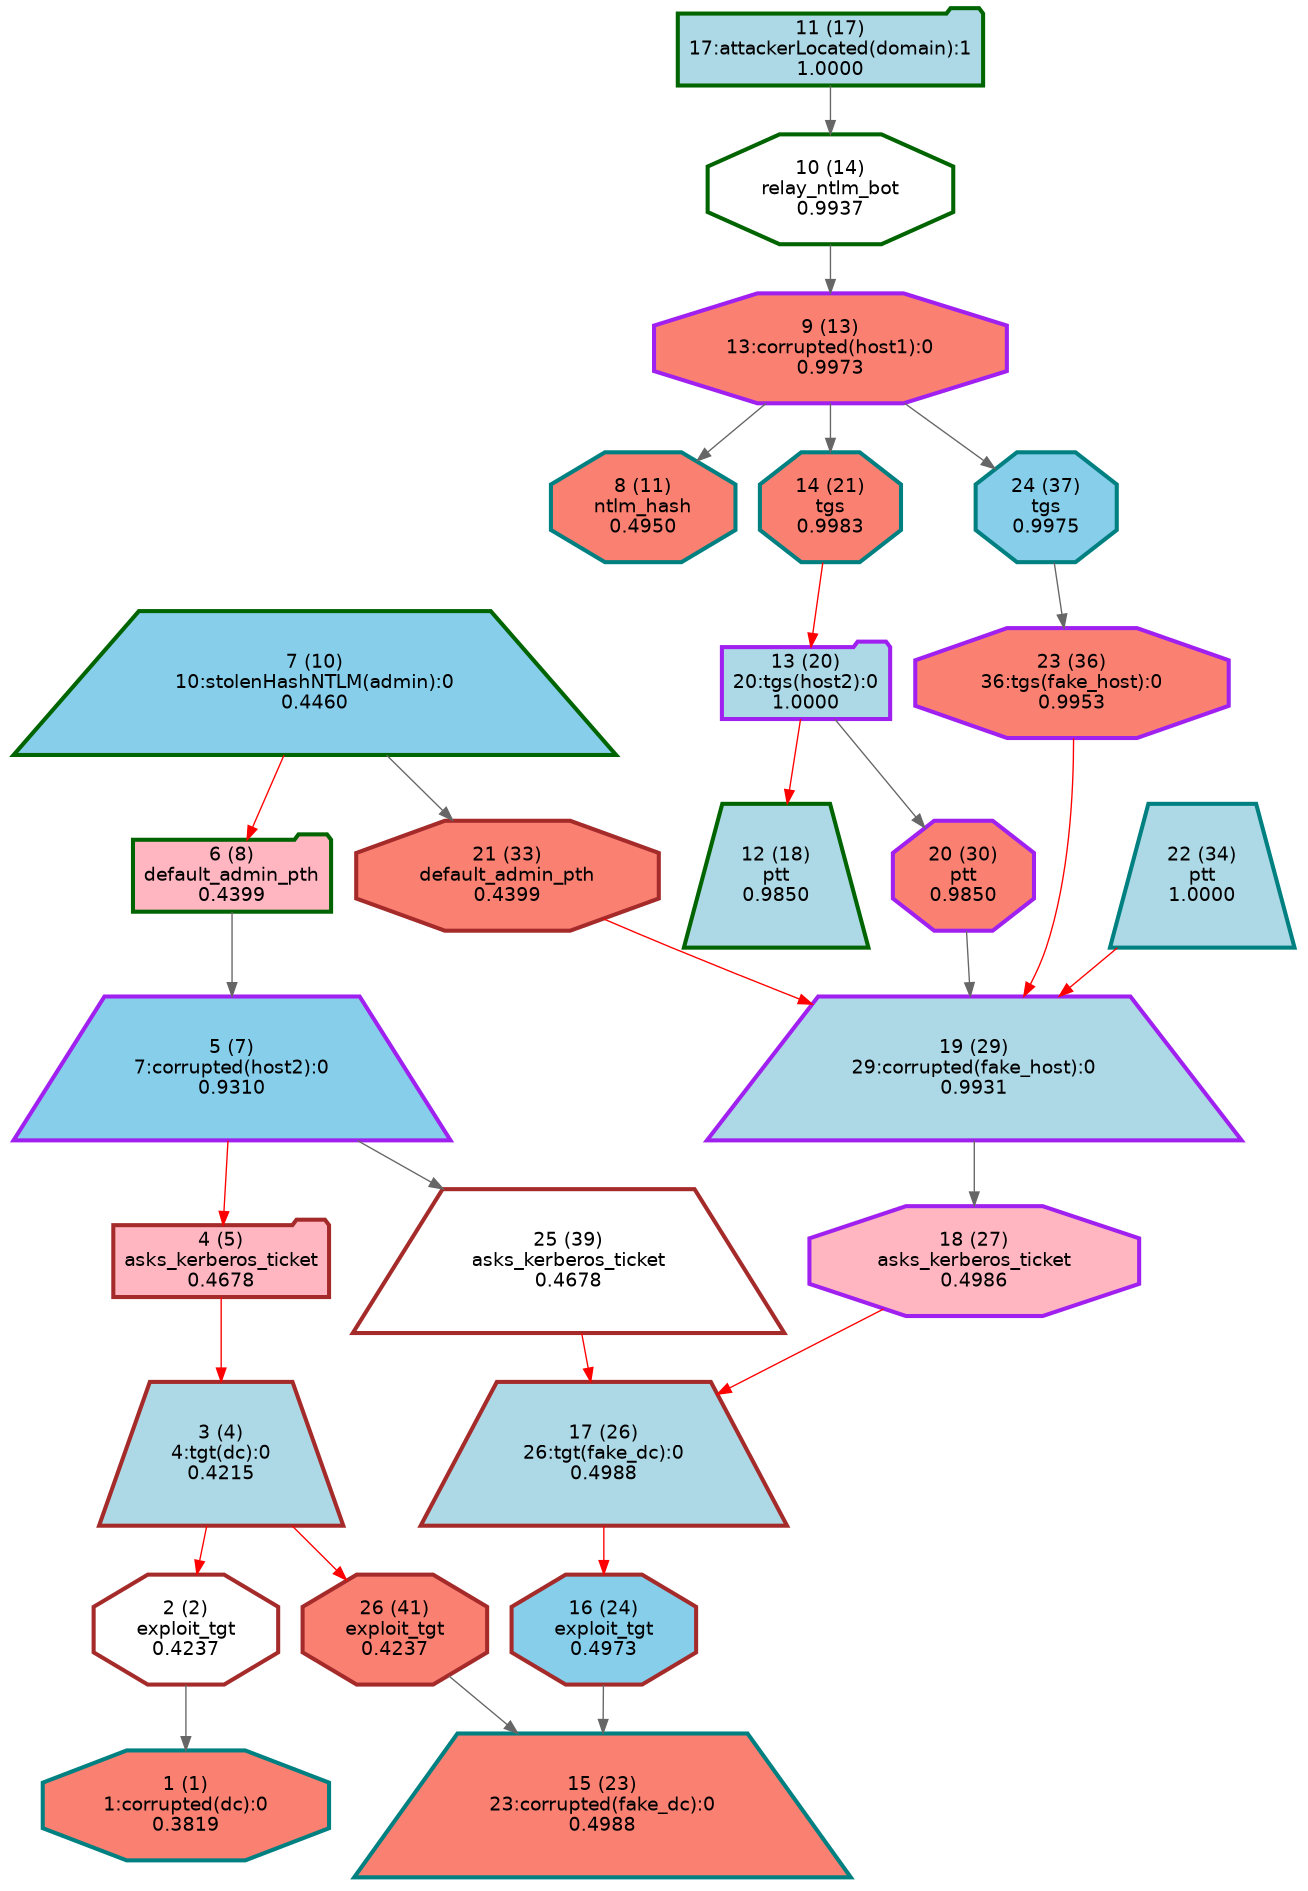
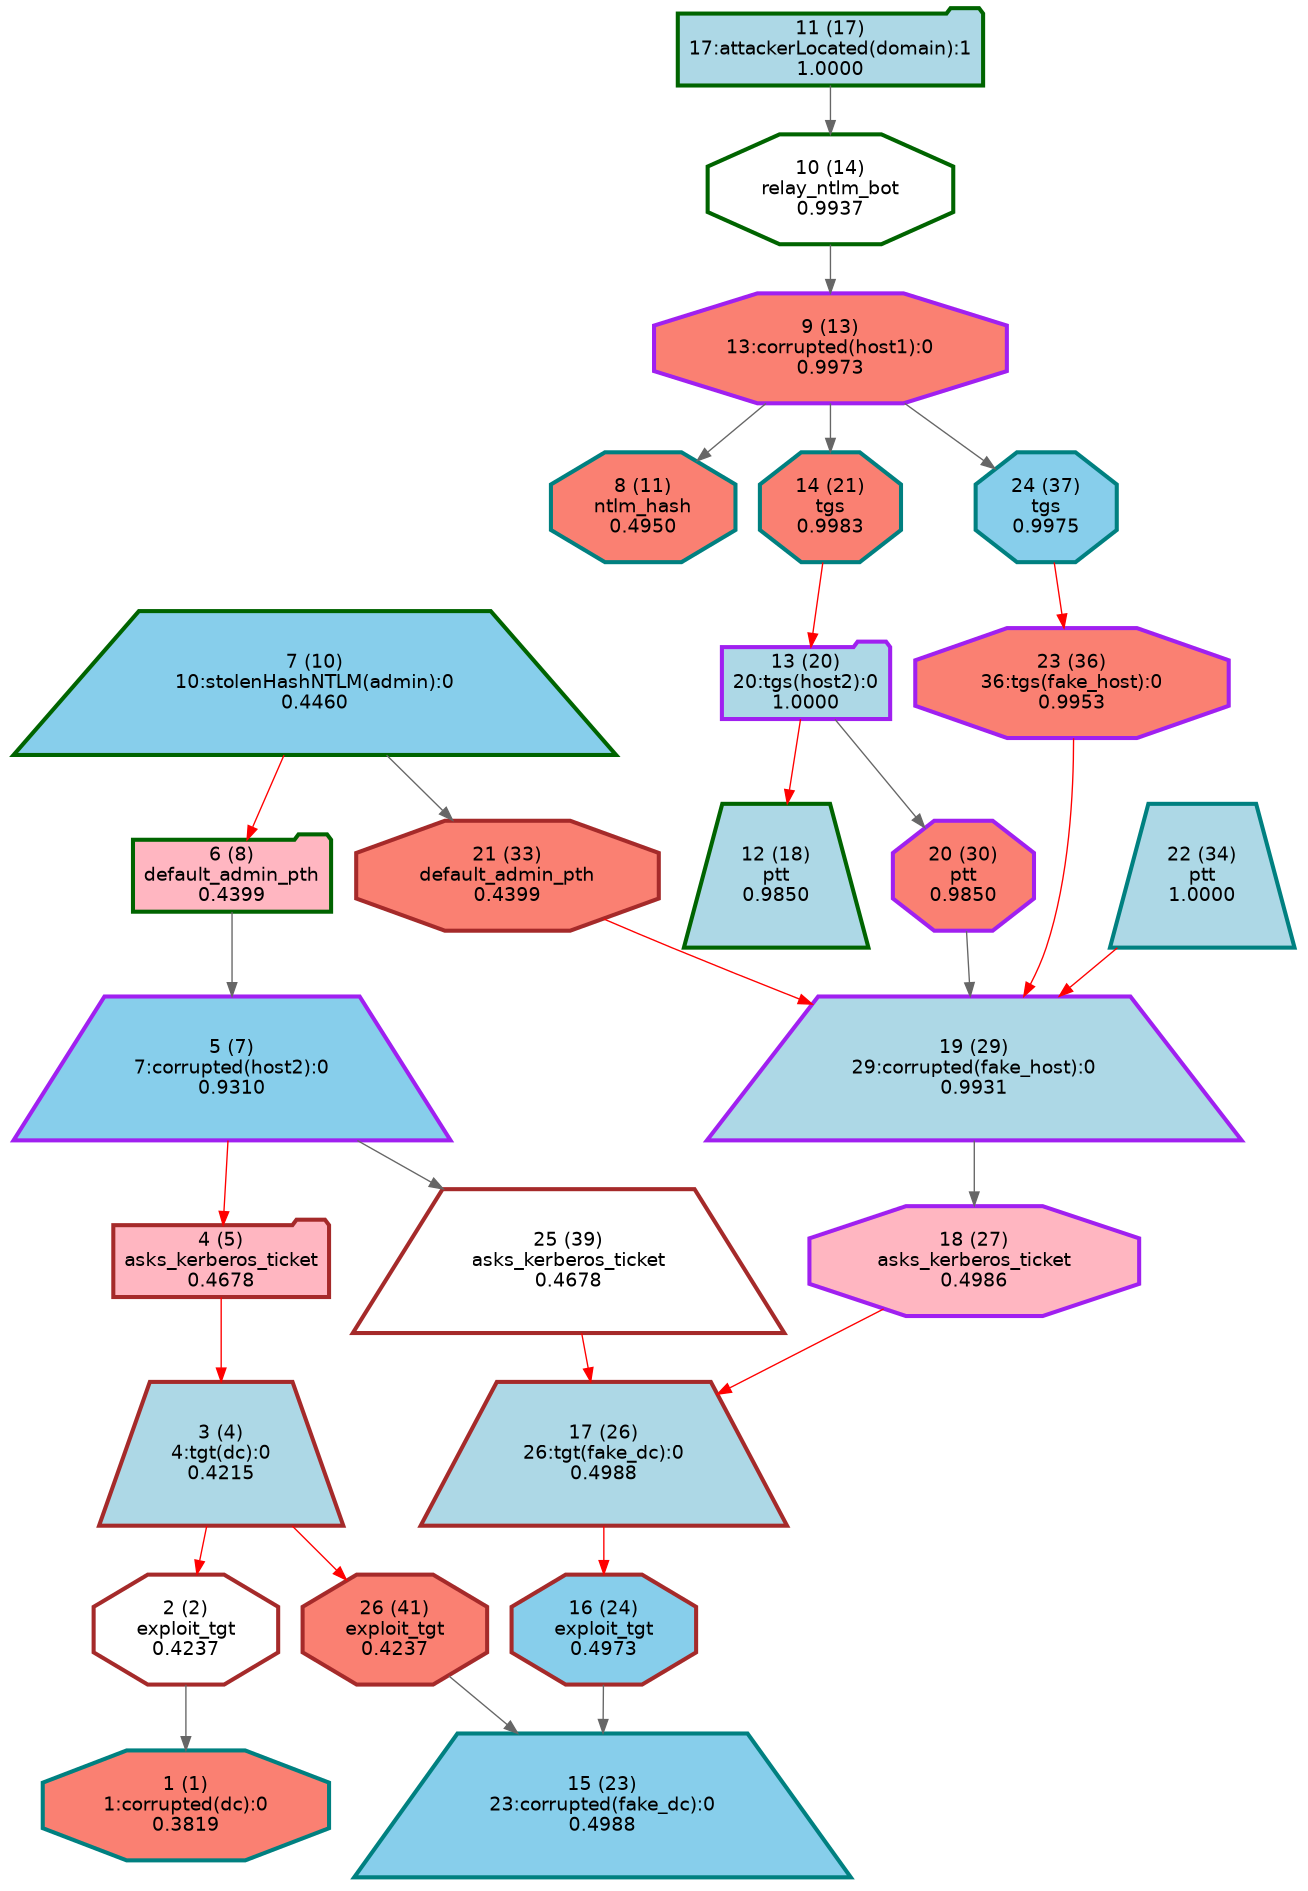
edge "24 (37) tgs 0.9975" -> "23 (36) 36:tgs(fake_host):0 0.9953": color gray40 -> red
node "15 (23) 23:corrupted(fake_dc):0 0.4988": fillcolor salmon -> skyblue
